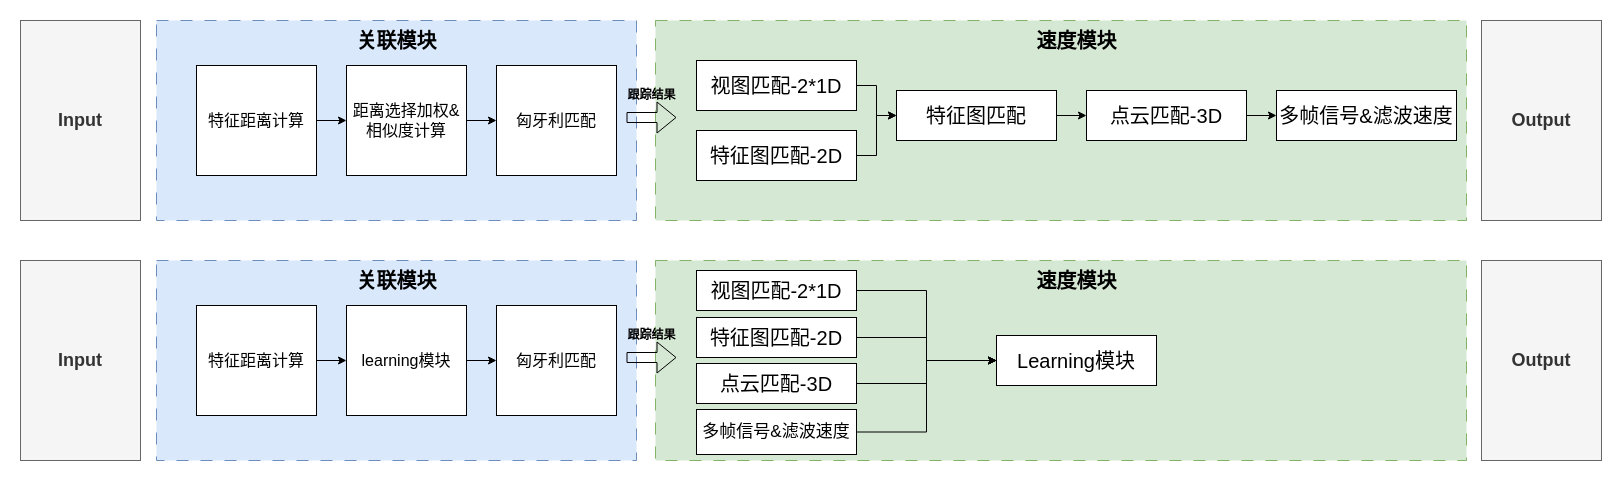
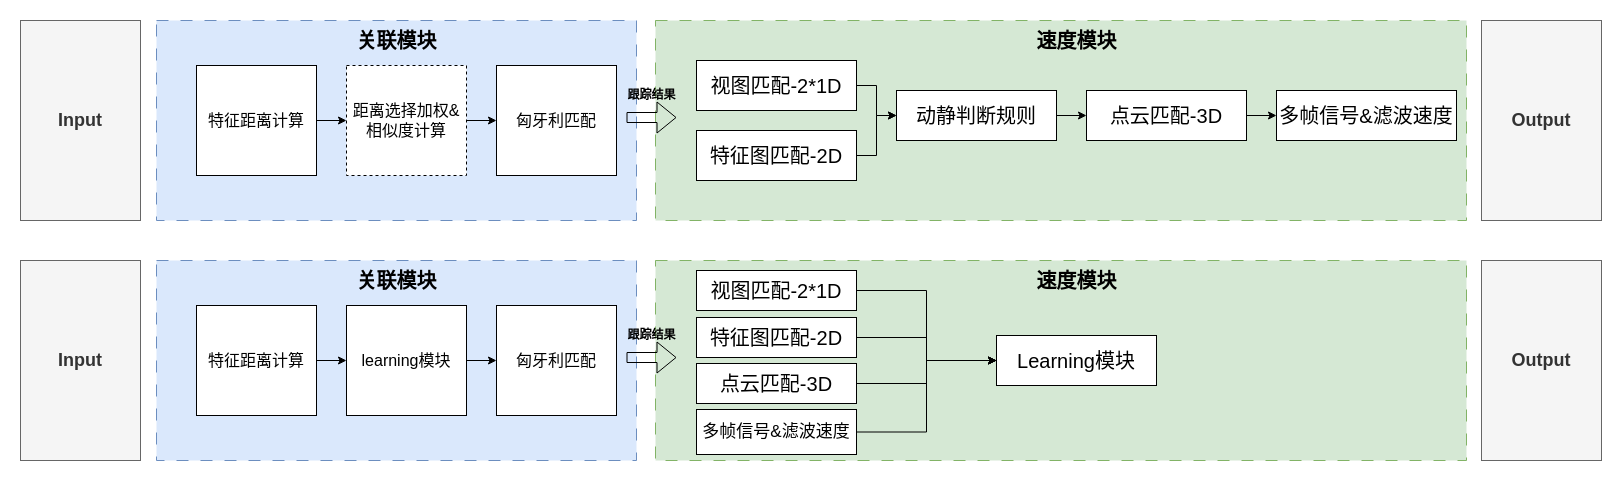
node "特征图匹配": label "特征图匹配" -> "动静判断规则"
node "距离选择加权&相似度计算": style solid -> dashed
